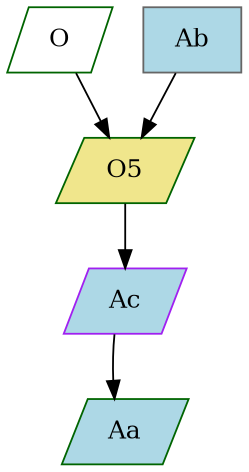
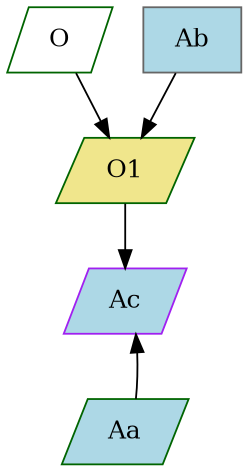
node "O5": label "O5" -> "O1"
edge "Ac" -> "Aa": reversed
